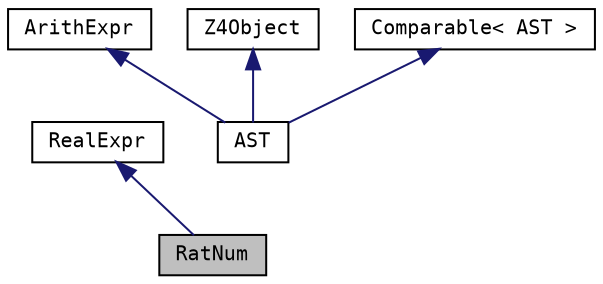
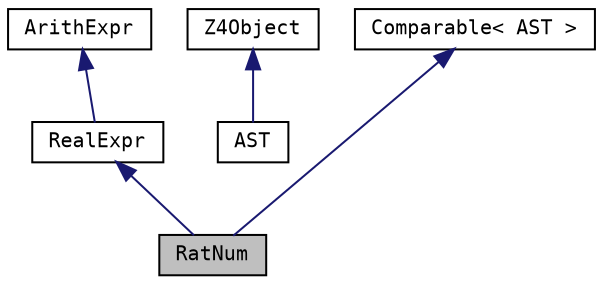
edge "AST" -> "Comparable< AST >": now "RatNum" -> "Comparable< AST >"
edge "AST" -> "ArithExpr": now "RealExpr" -> "ArithExpr"
